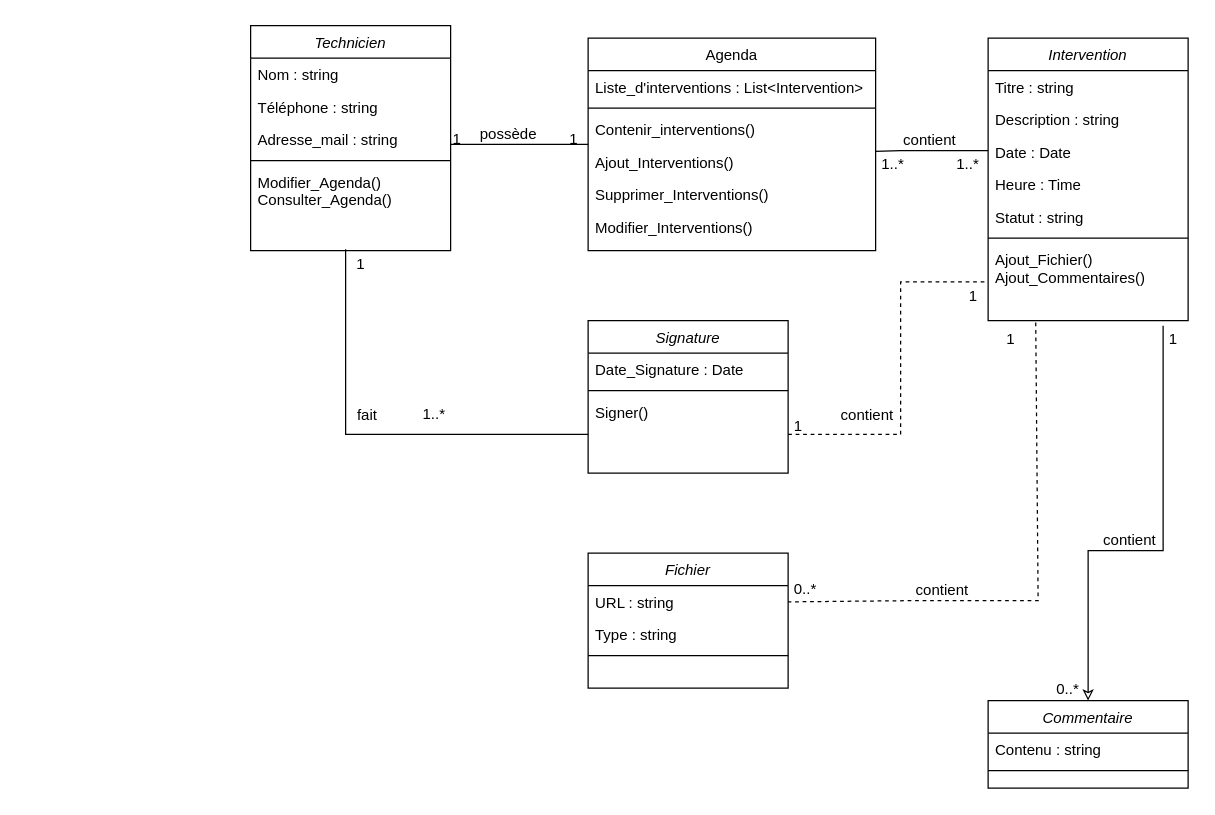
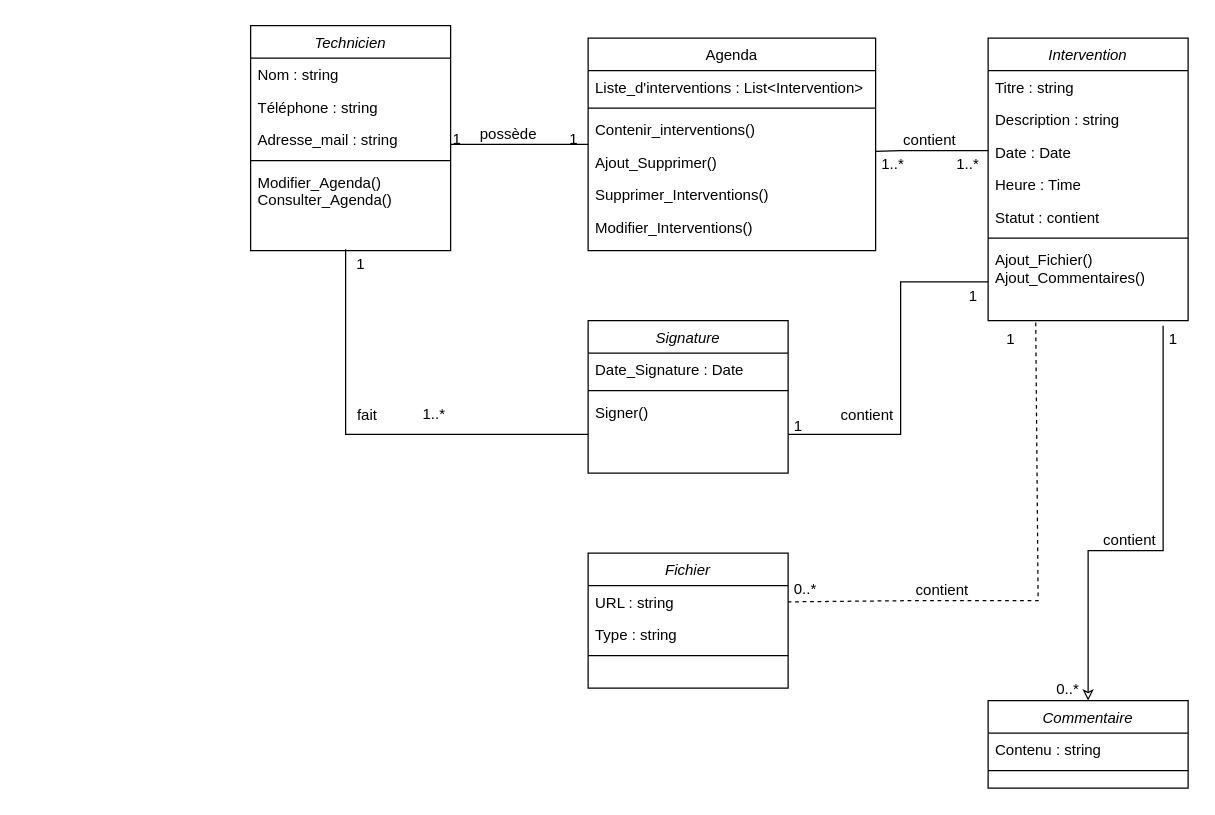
node "Ajout_Interventions()": label "Ajout_Interventions()" -> "Ajout_Supprimer()"
node "Statut : string": label "Statut : string" -> "Statut : contient"
edge "Ajout_Fichier() Ajout_Commentaires()" -- "Signer()": style dashed -> solid
